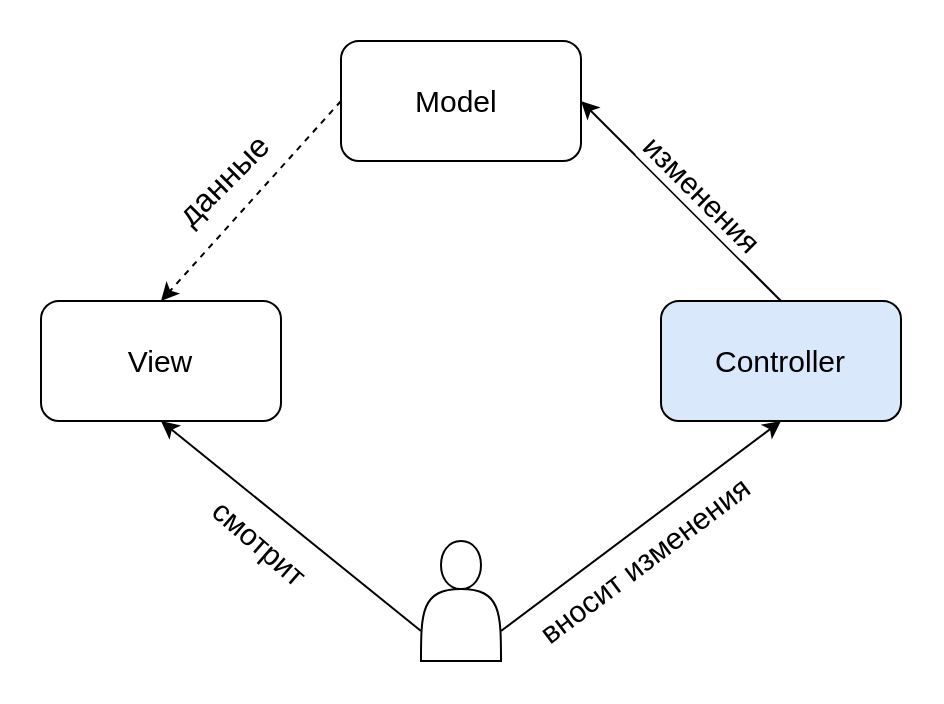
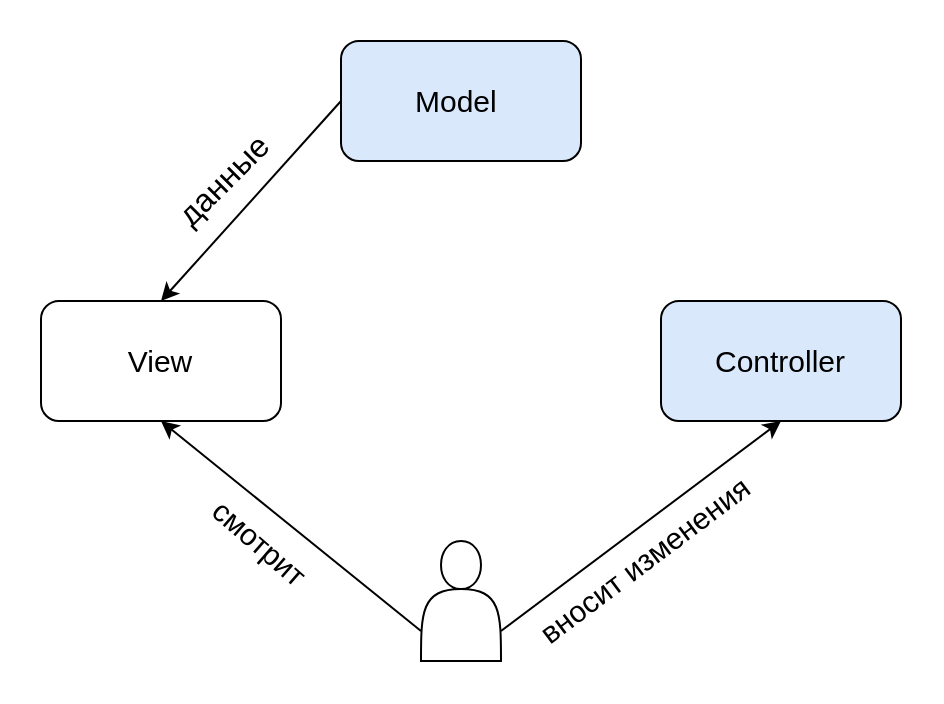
node "Model": fillcolor #ffffff -> #dae8fc
edge "Model" -> "View": style dashed -> solid
edge "Controller" -> "Model": removed, label "изменения"
